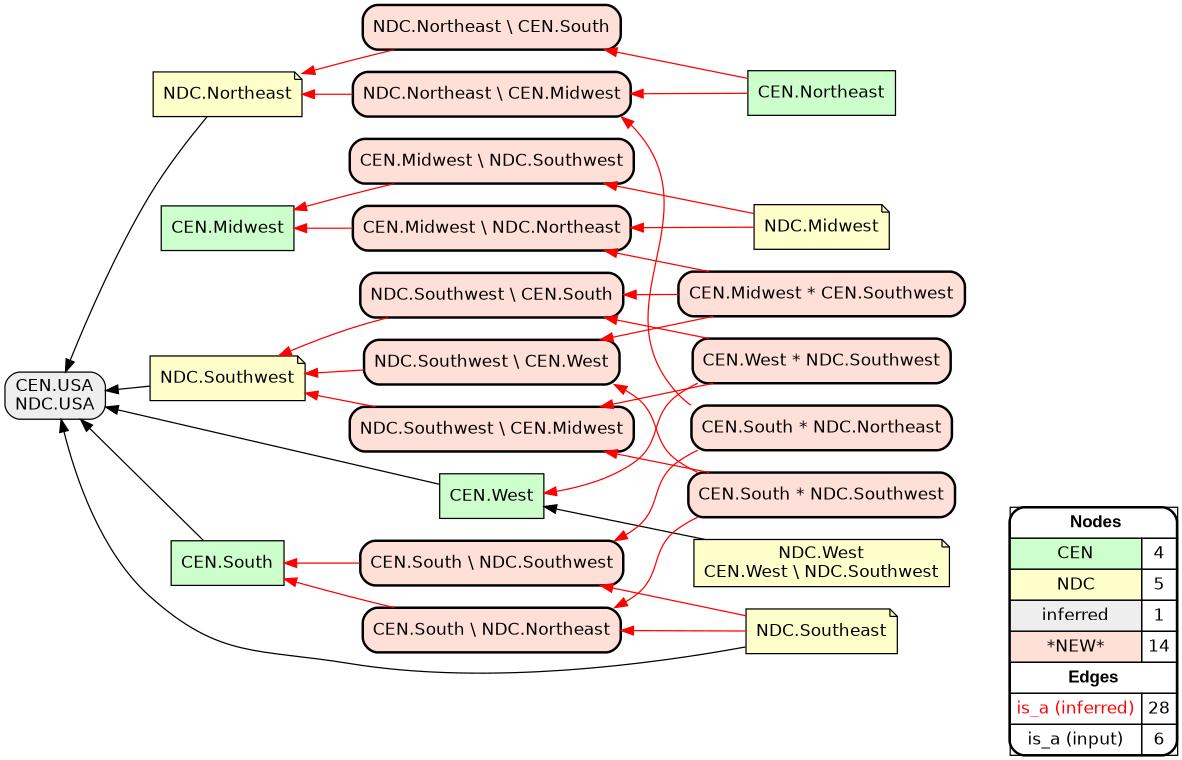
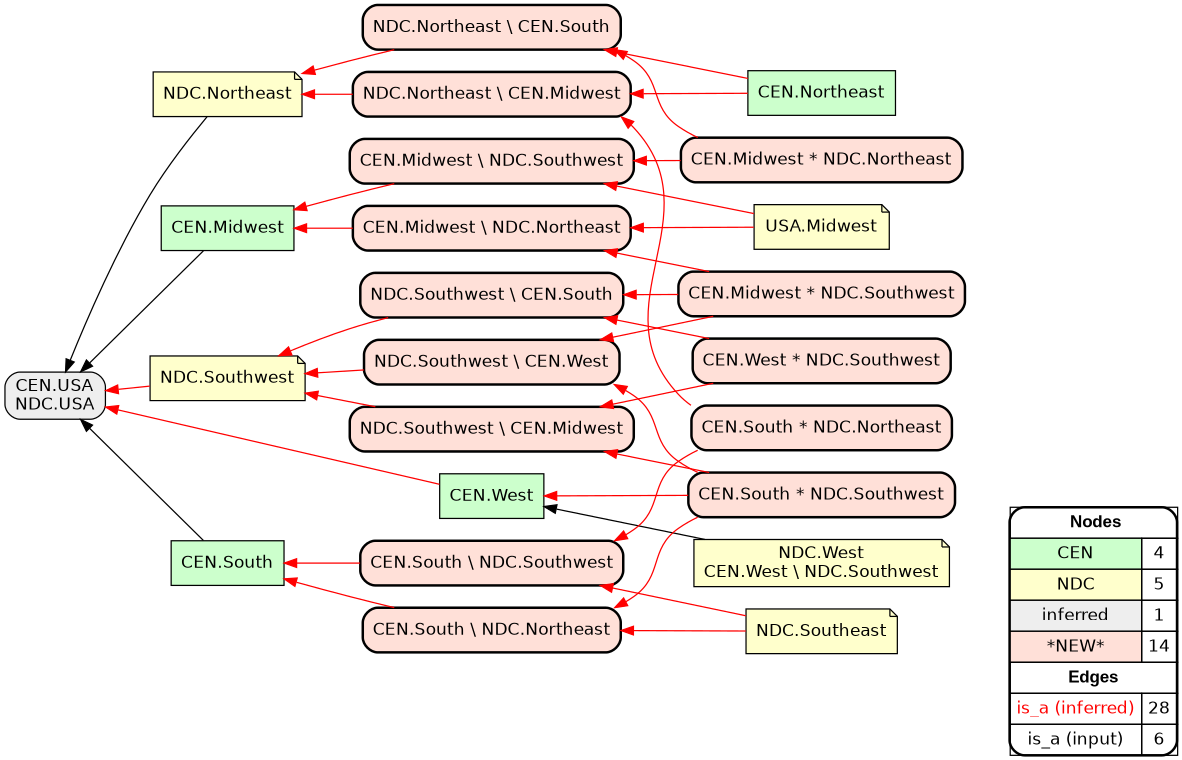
node "CEN.Midwest * NDC.Northeast": added
node "NDC.Midwest": label "NDC.Midwest" -> "USA.Midwest"
node "CEN.Midwest * CEN.Southwest": label "CEN.Midwest * CEN.Southwest" -> "CEN.Midwest * NDC.Southwest"
edge "NDC.Southwest" -> "CEN.USA NDC.USA": color #000000 -> #ff0000
edge "CEN.West" -> "CEN.USA NDC.USA": color #000000 -> #ff0000
edge "CEN.West * NDC.Southwest" -> "CEN.West": now "CEN.South * NDC.Southwest" -> "CEN.West"
edge "NDC.Southeast" -> "CEN.USA NDC.USA": now "CEN.Midwest" -> "CEN.USA NDC.USA"
